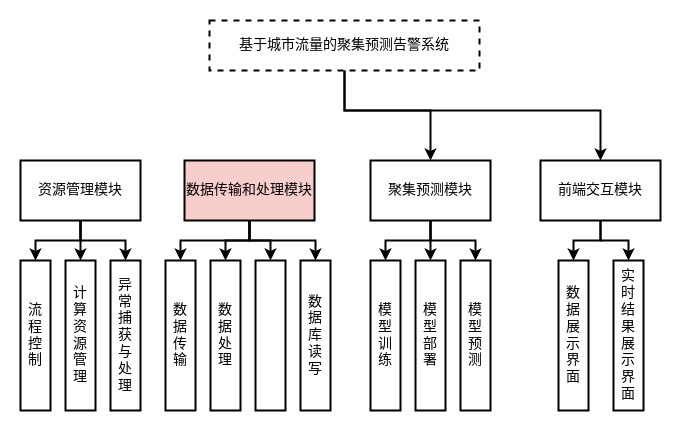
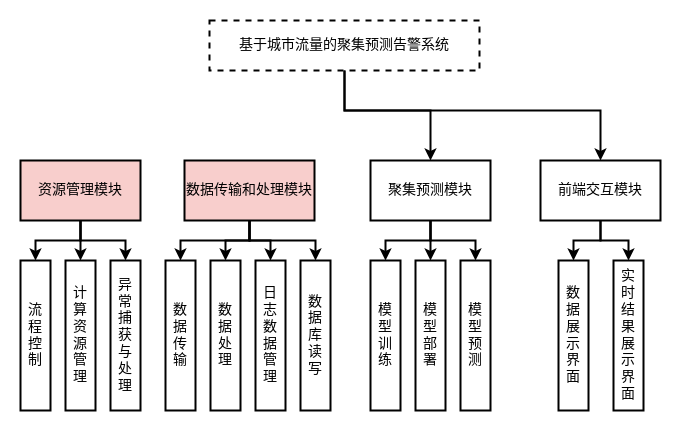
node "资源管理模块": fillcolor #ffffff -> #f8cecc
node "日志数据管理": added
